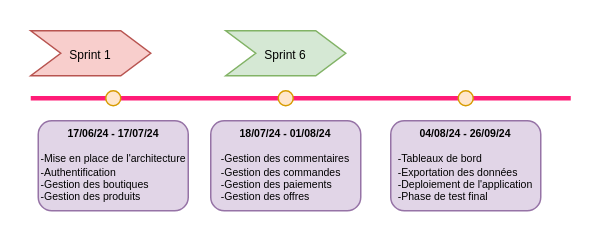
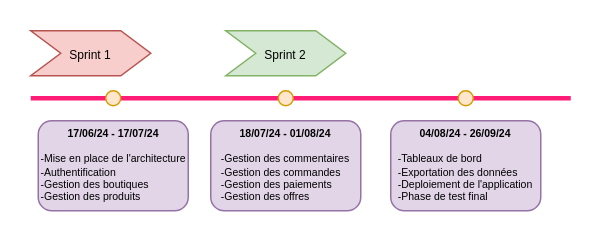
node "Sprint 6": label "Sprint 6" -> "Sprint 2"
